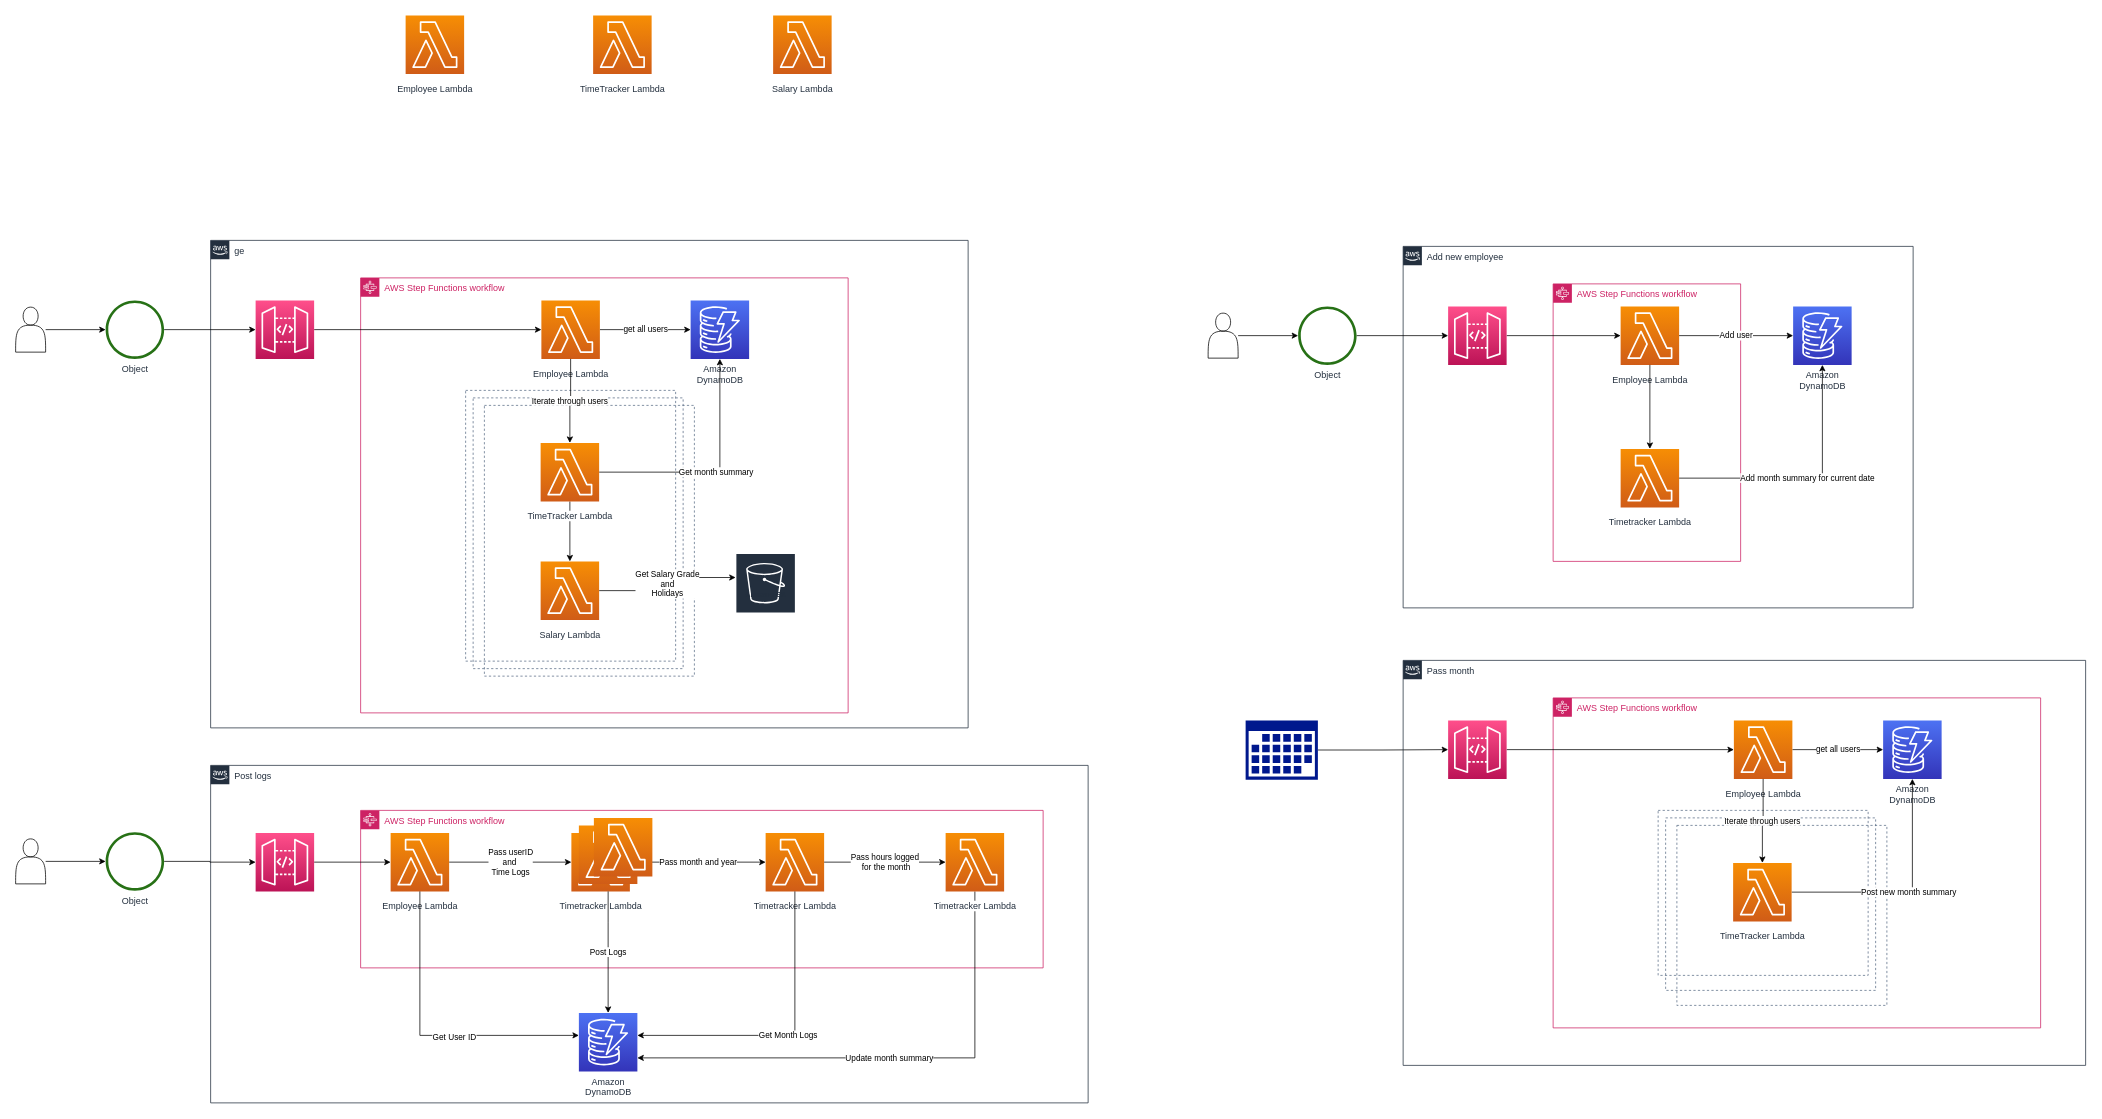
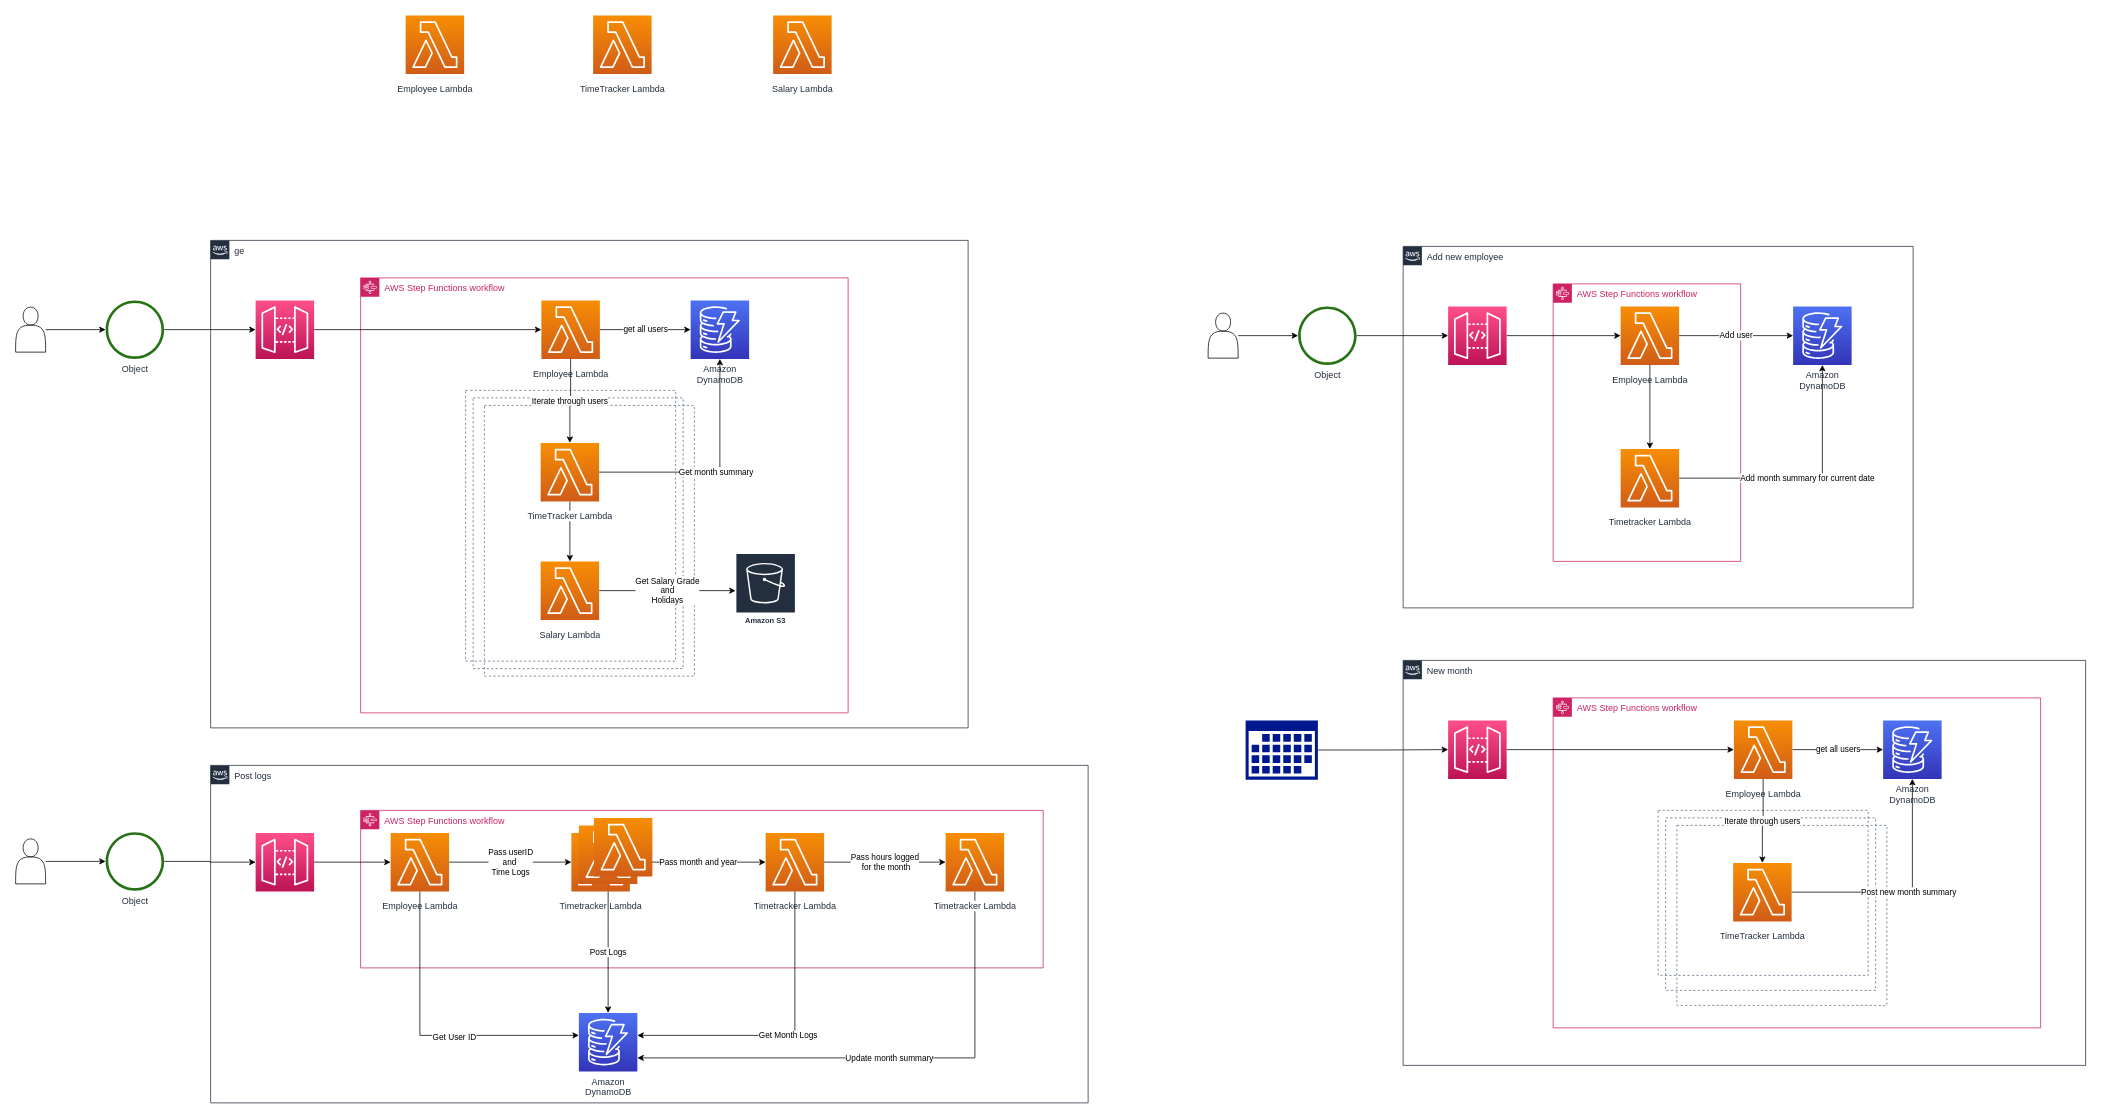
node "Amazon S3": size 60x49 -> 60x75
node "Pass month": label "Pass month" -> "New month"
